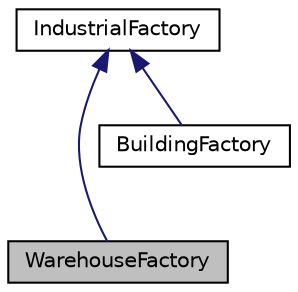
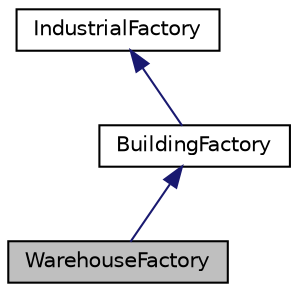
edge "WarehouseFactory" -> "IndustrialFactory": now "WarehouseFactory" -> "BuildingFactory"
